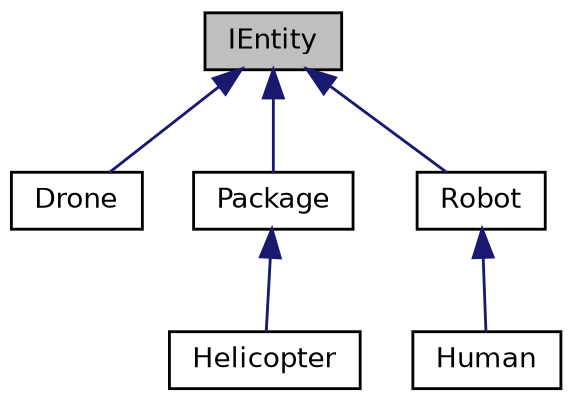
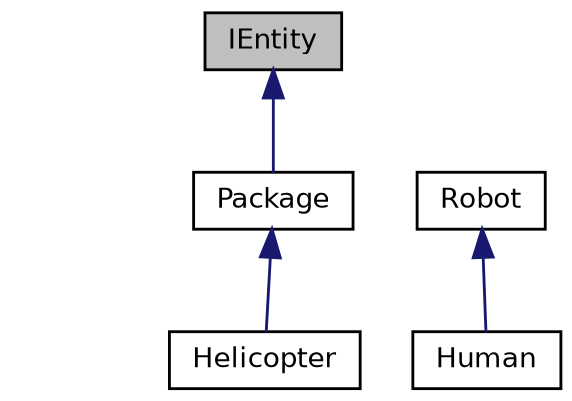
edge "Robot" -> "IEntity": removed
node "Drone": removed
